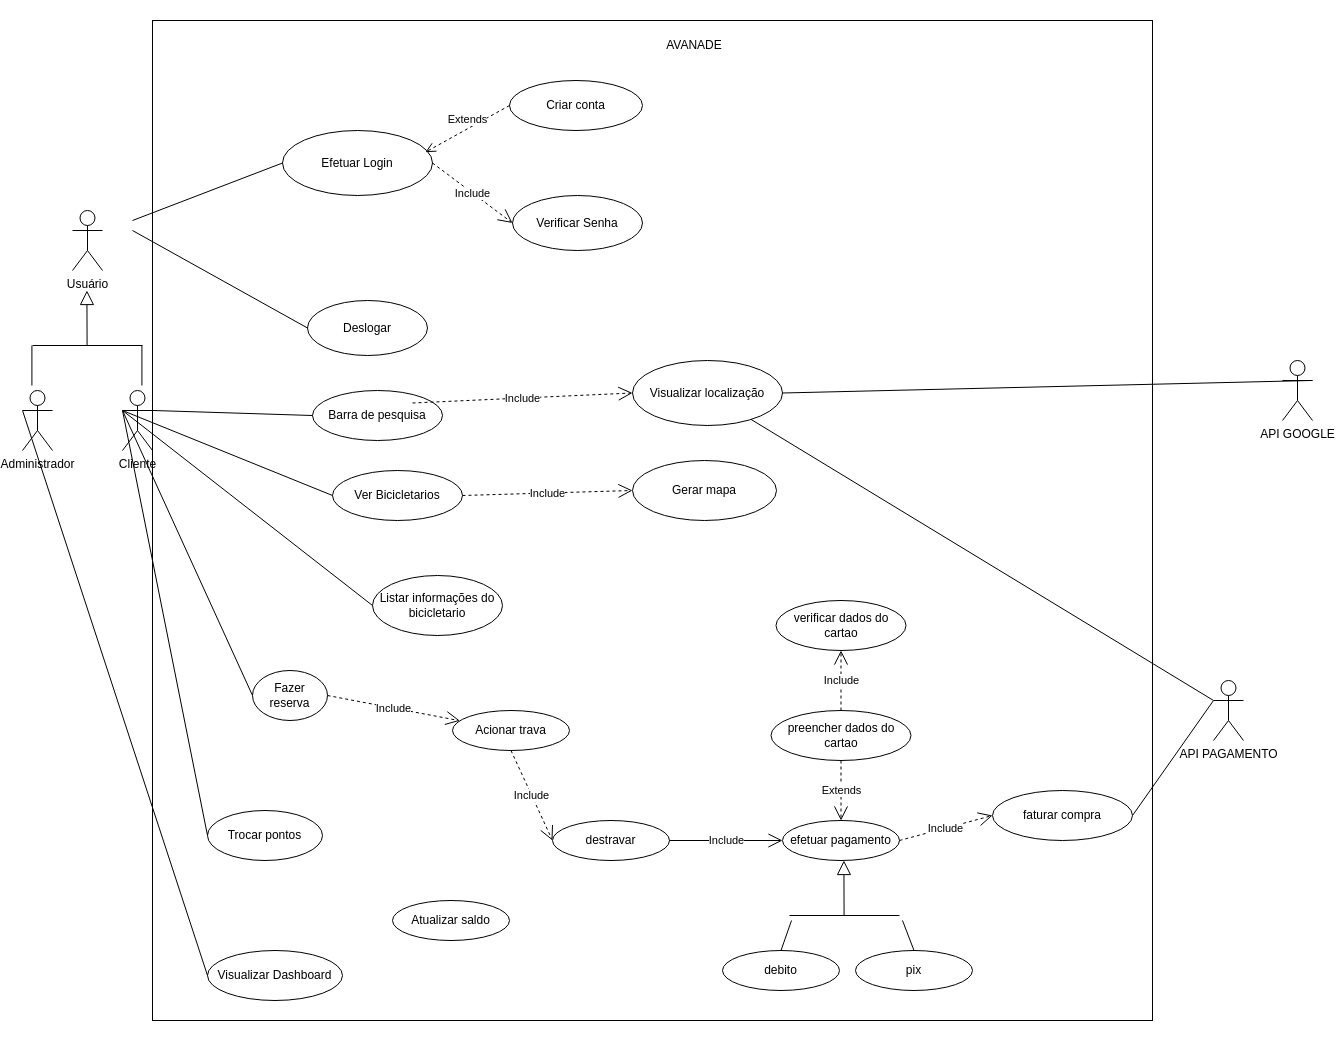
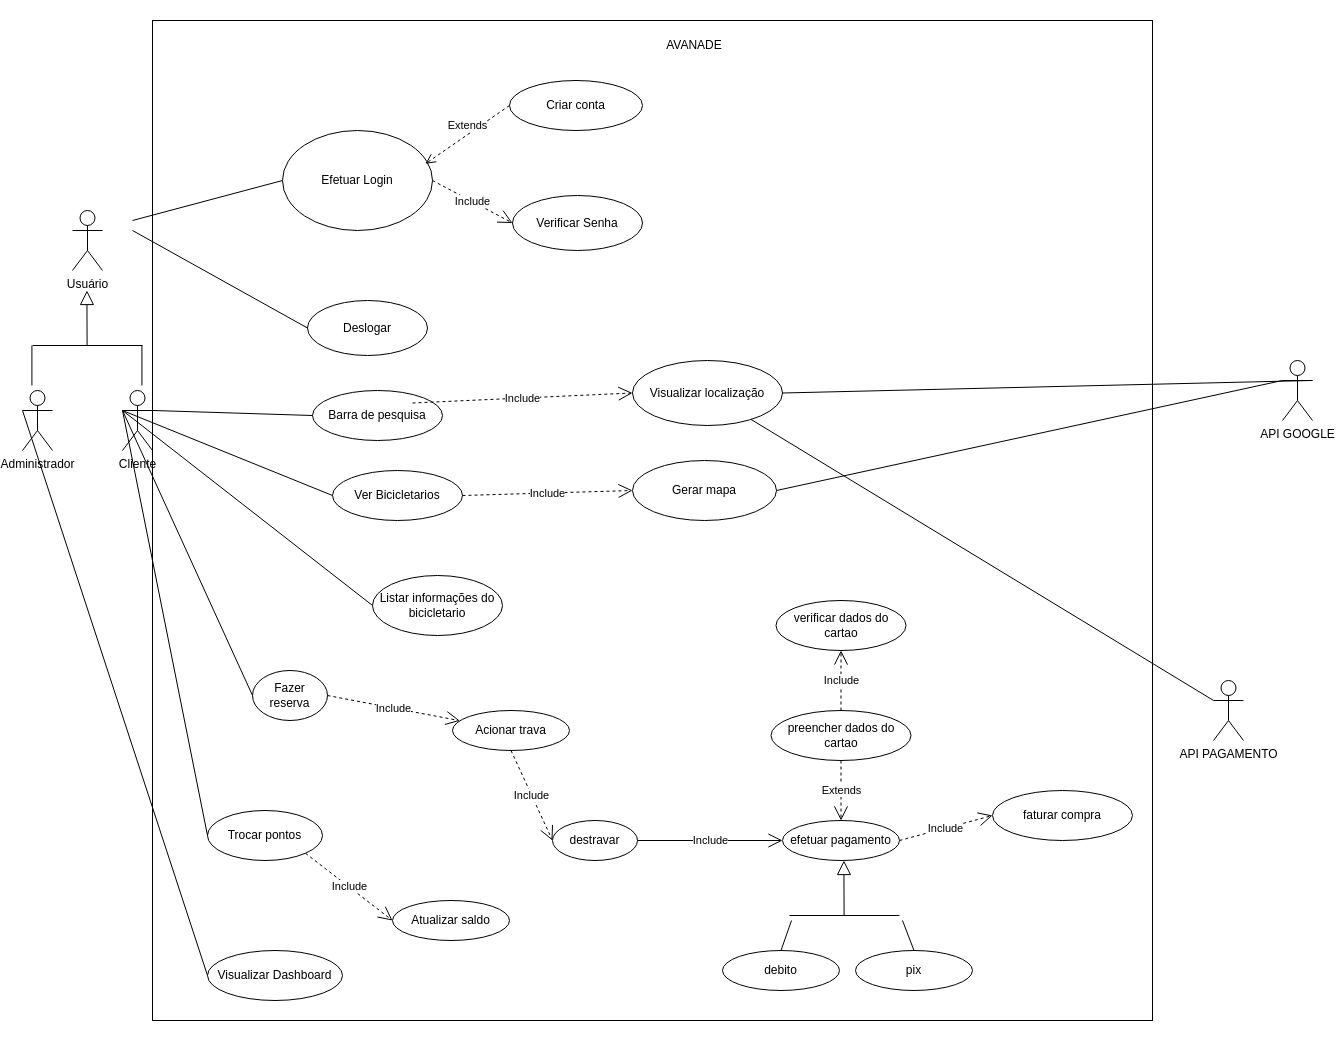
node "Efetuar Login": size 150x65 -> 150x100
edge "API GOOGLE" -- "Gerar mapa": added
edge "API PAGAMENTO" -- "faturar compra": removed
node "destravar": size 117x40 -> 85x40
edge "Trocar pontos" -> "Atualizar saldo": added, label "Include"
